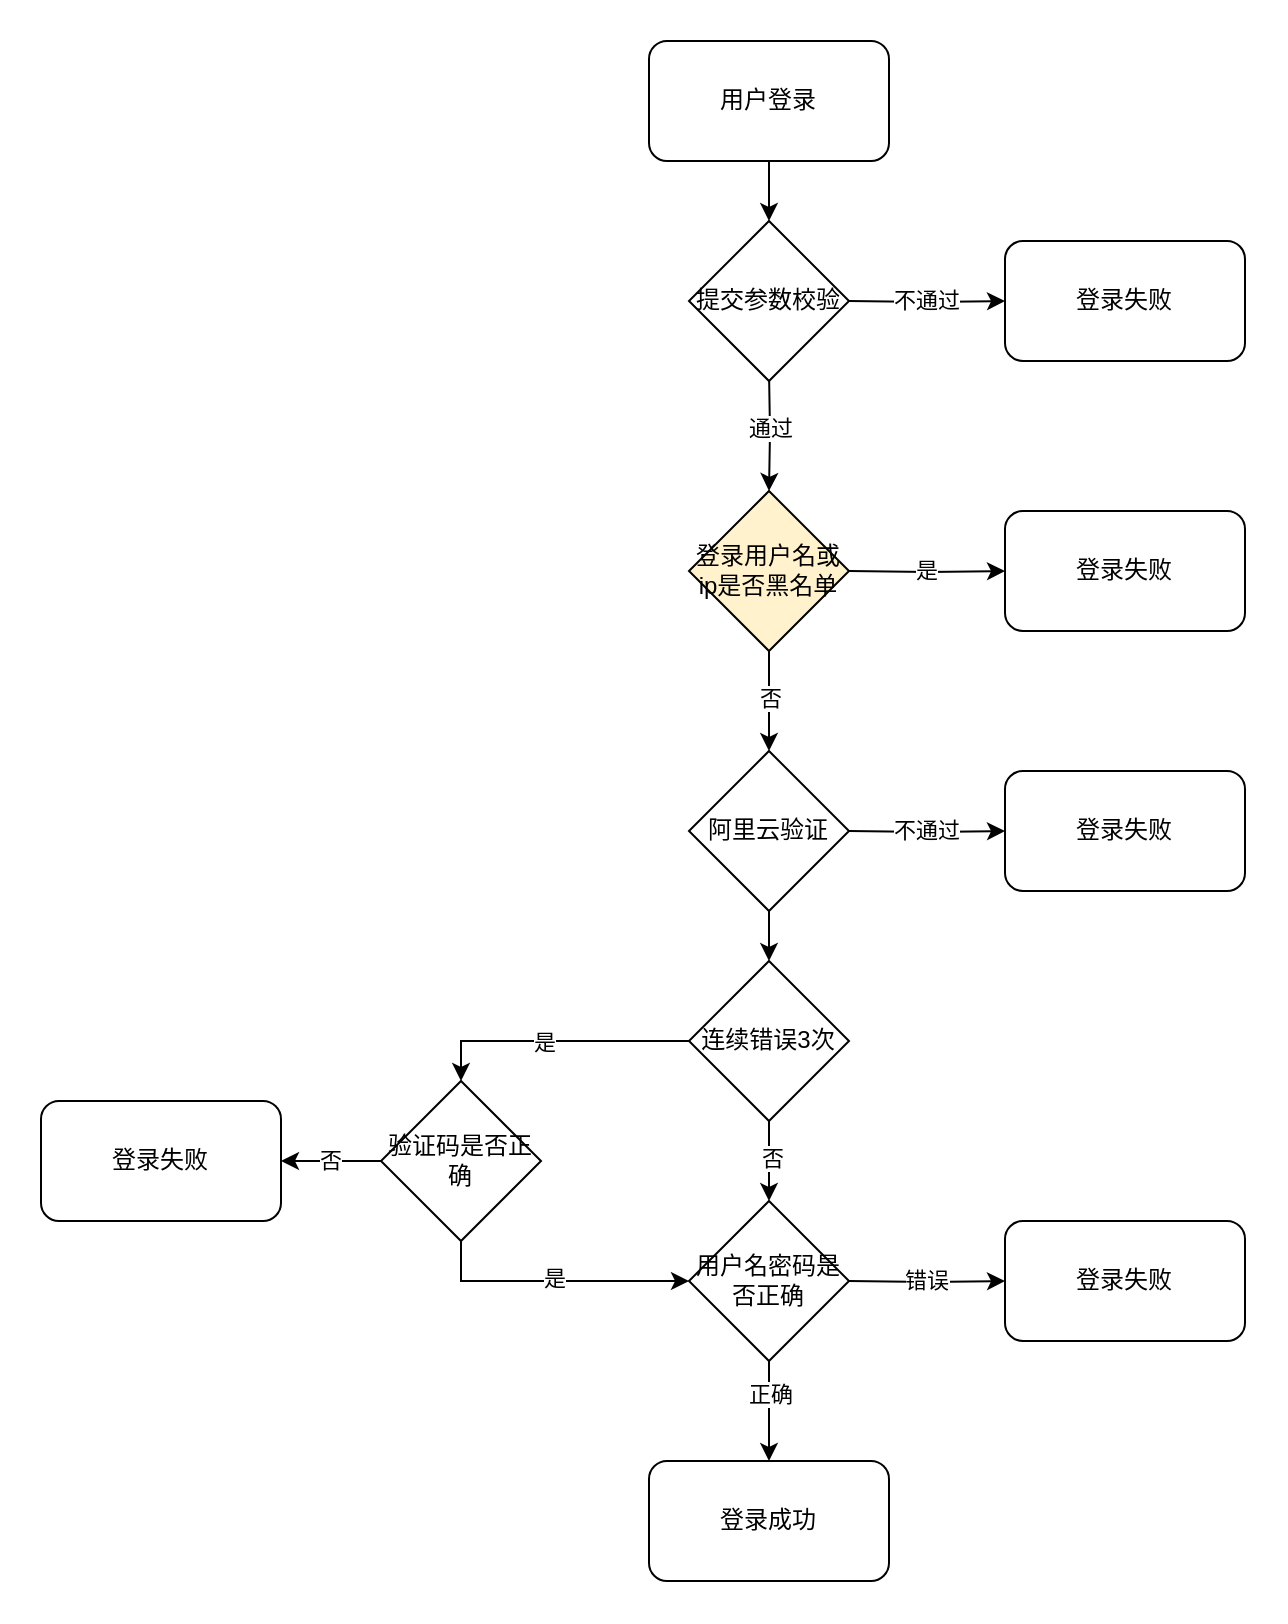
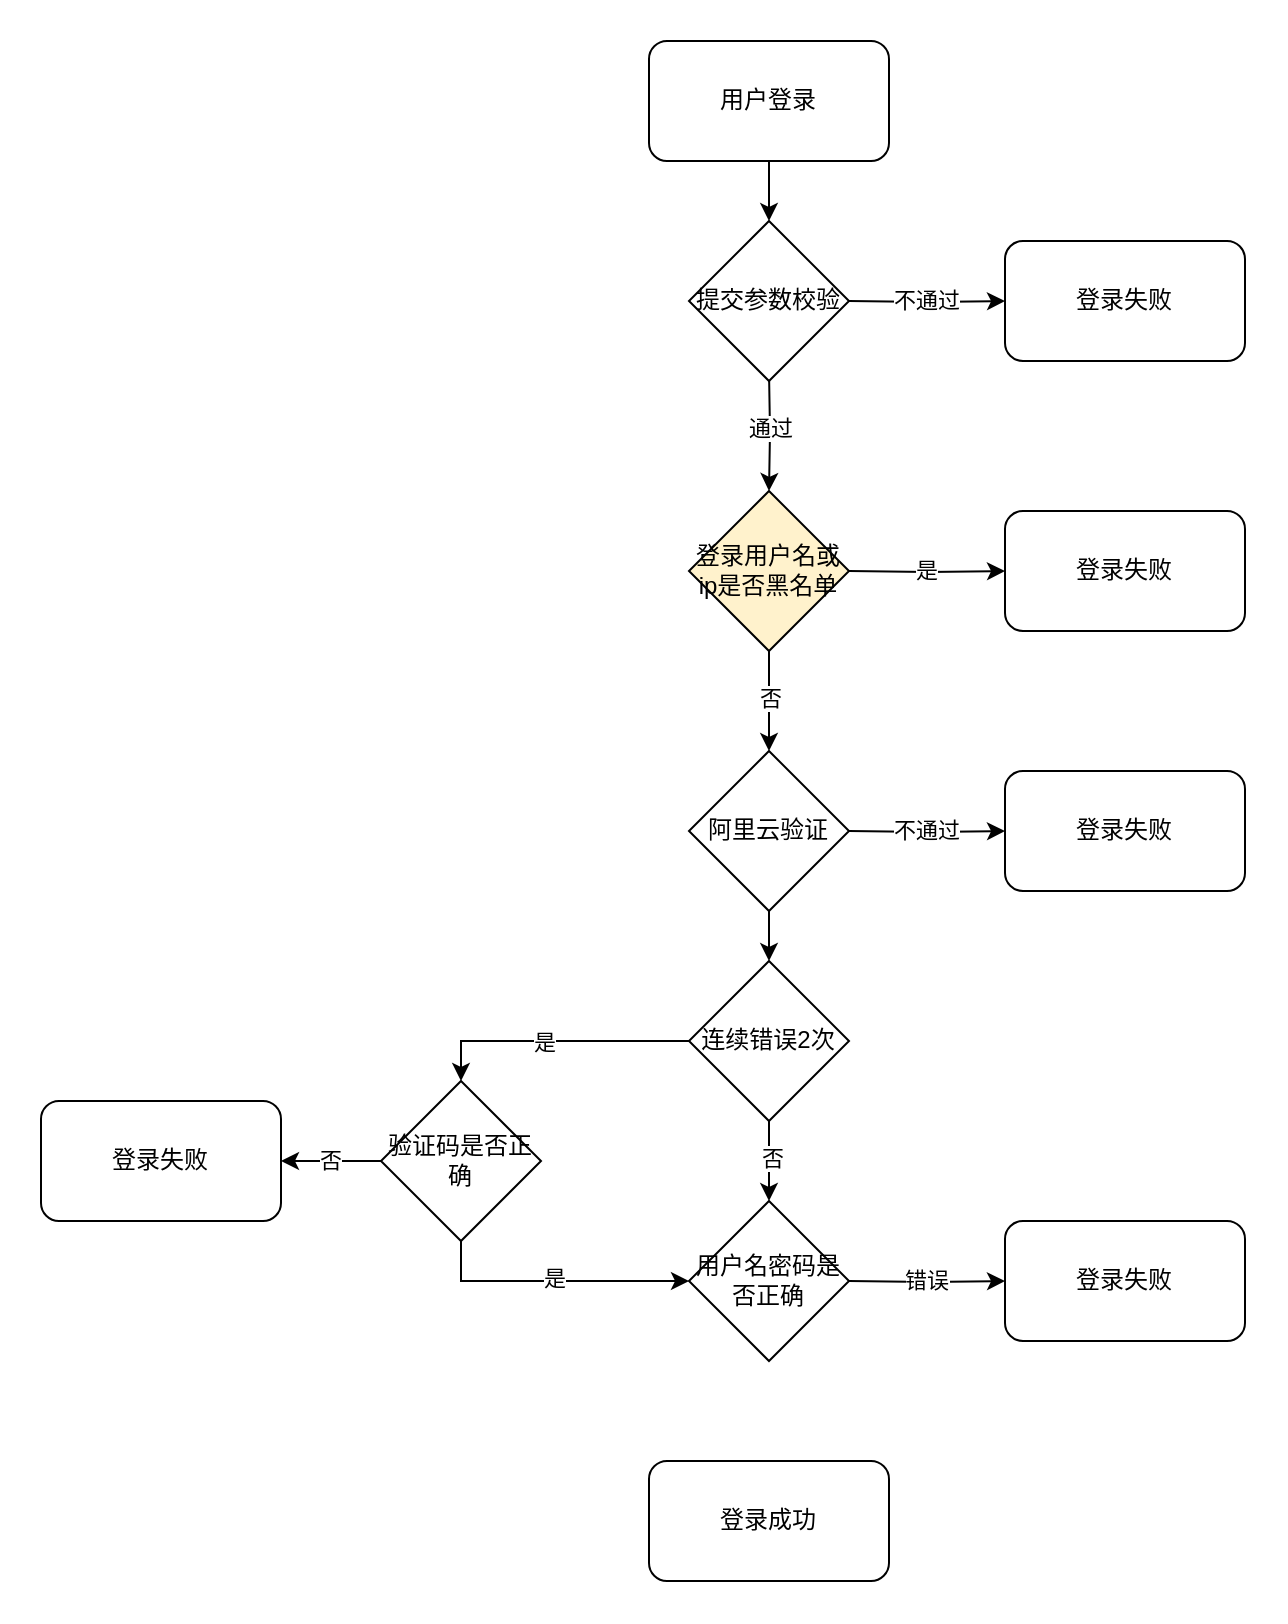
node "连续错误3次": label "连续错误3次" -> "连续错误2次"
edge "用户名密码是否正确" -> "登录成功": removed, label "正确"
